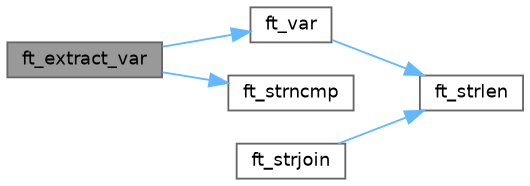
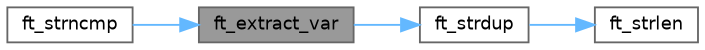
node "ft_var": label "ft_var" -> "ft_strdup"
edge "ft_extract_var" -> "ft_strncmp": reversed
node "ft_strjoin": removed
